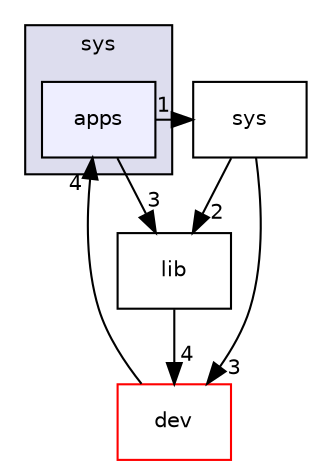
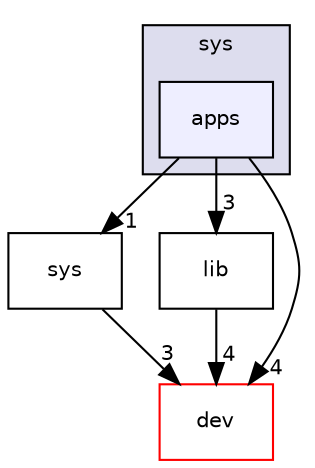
edge "sys" -> "lib": removed
edge "dev" -> "apps": reversed
